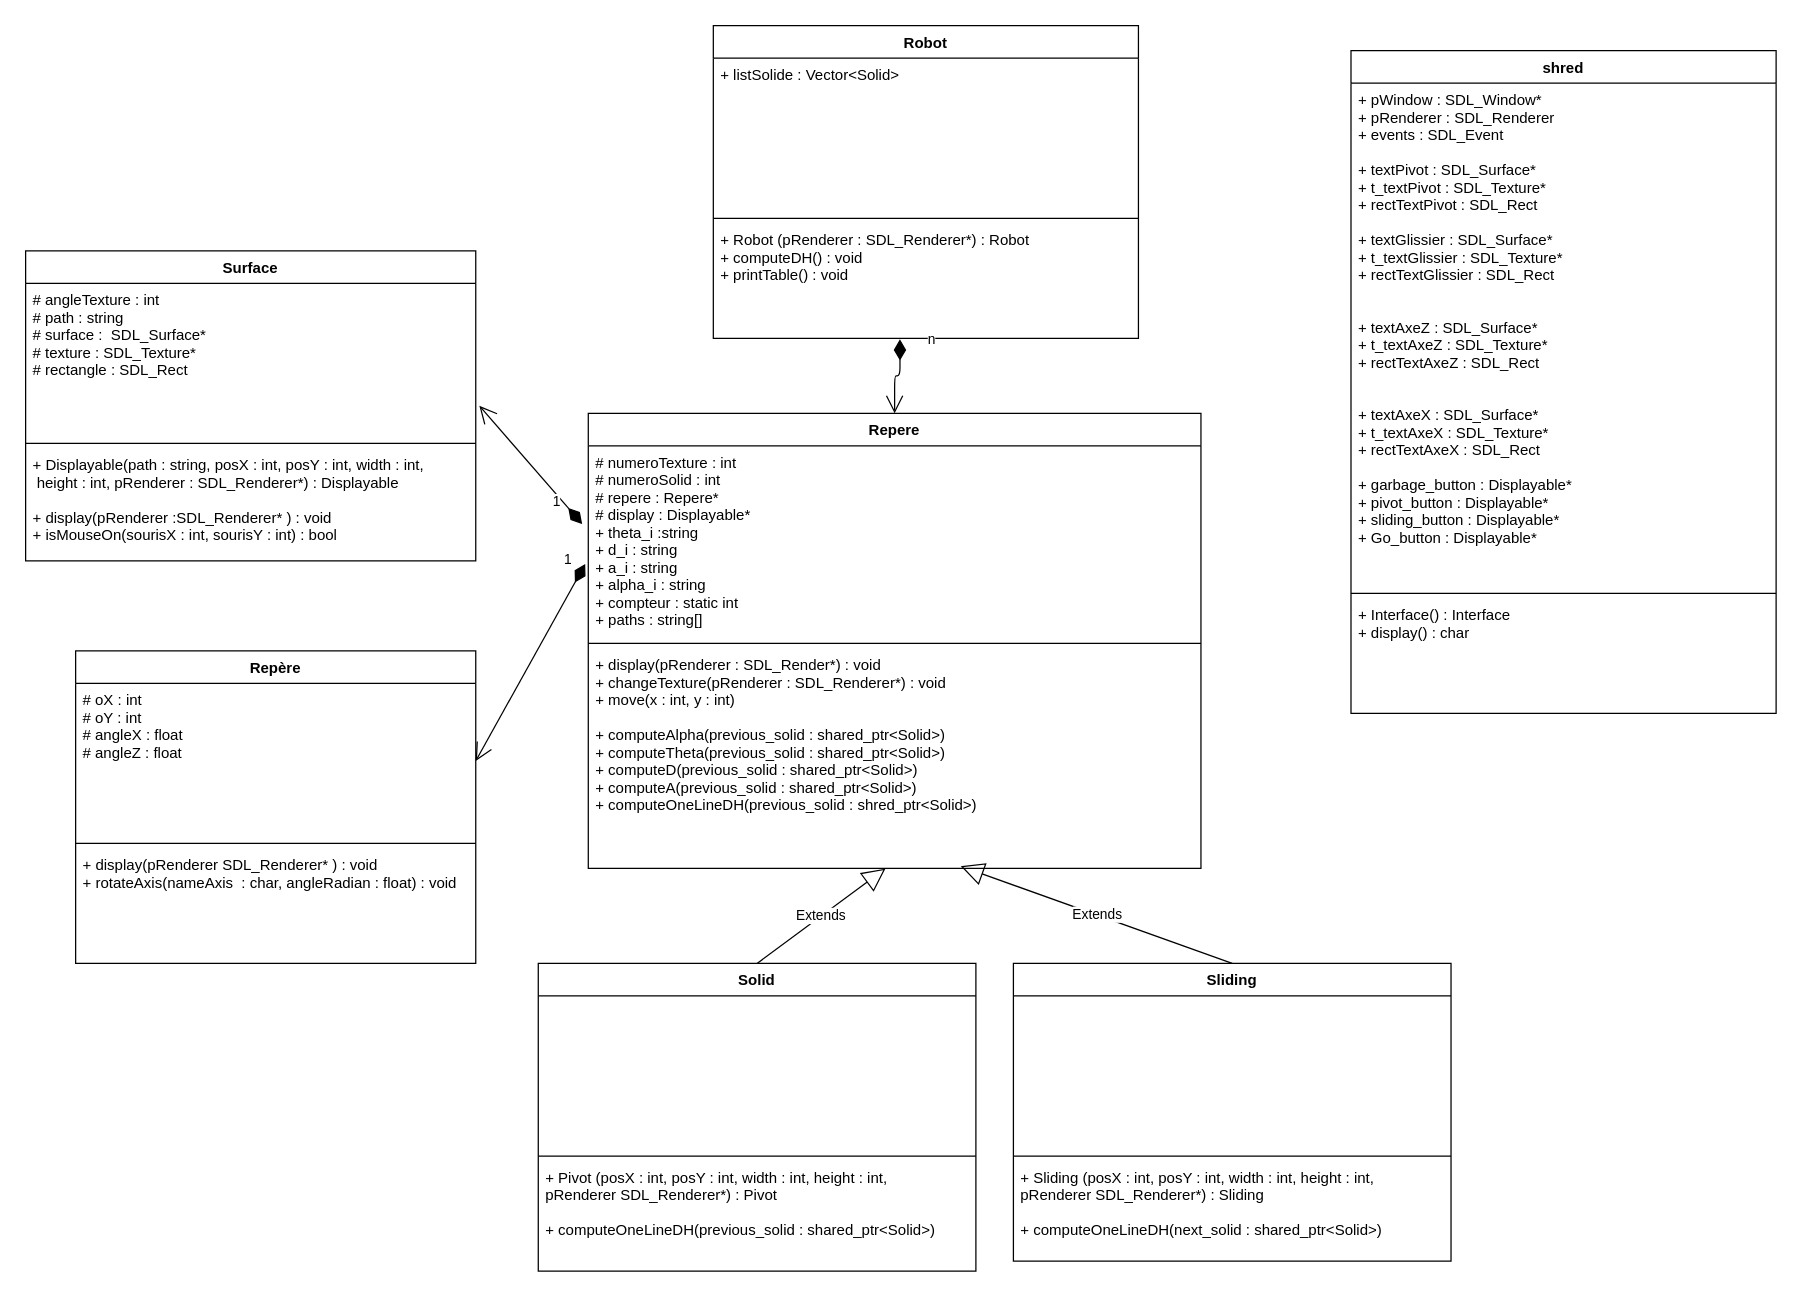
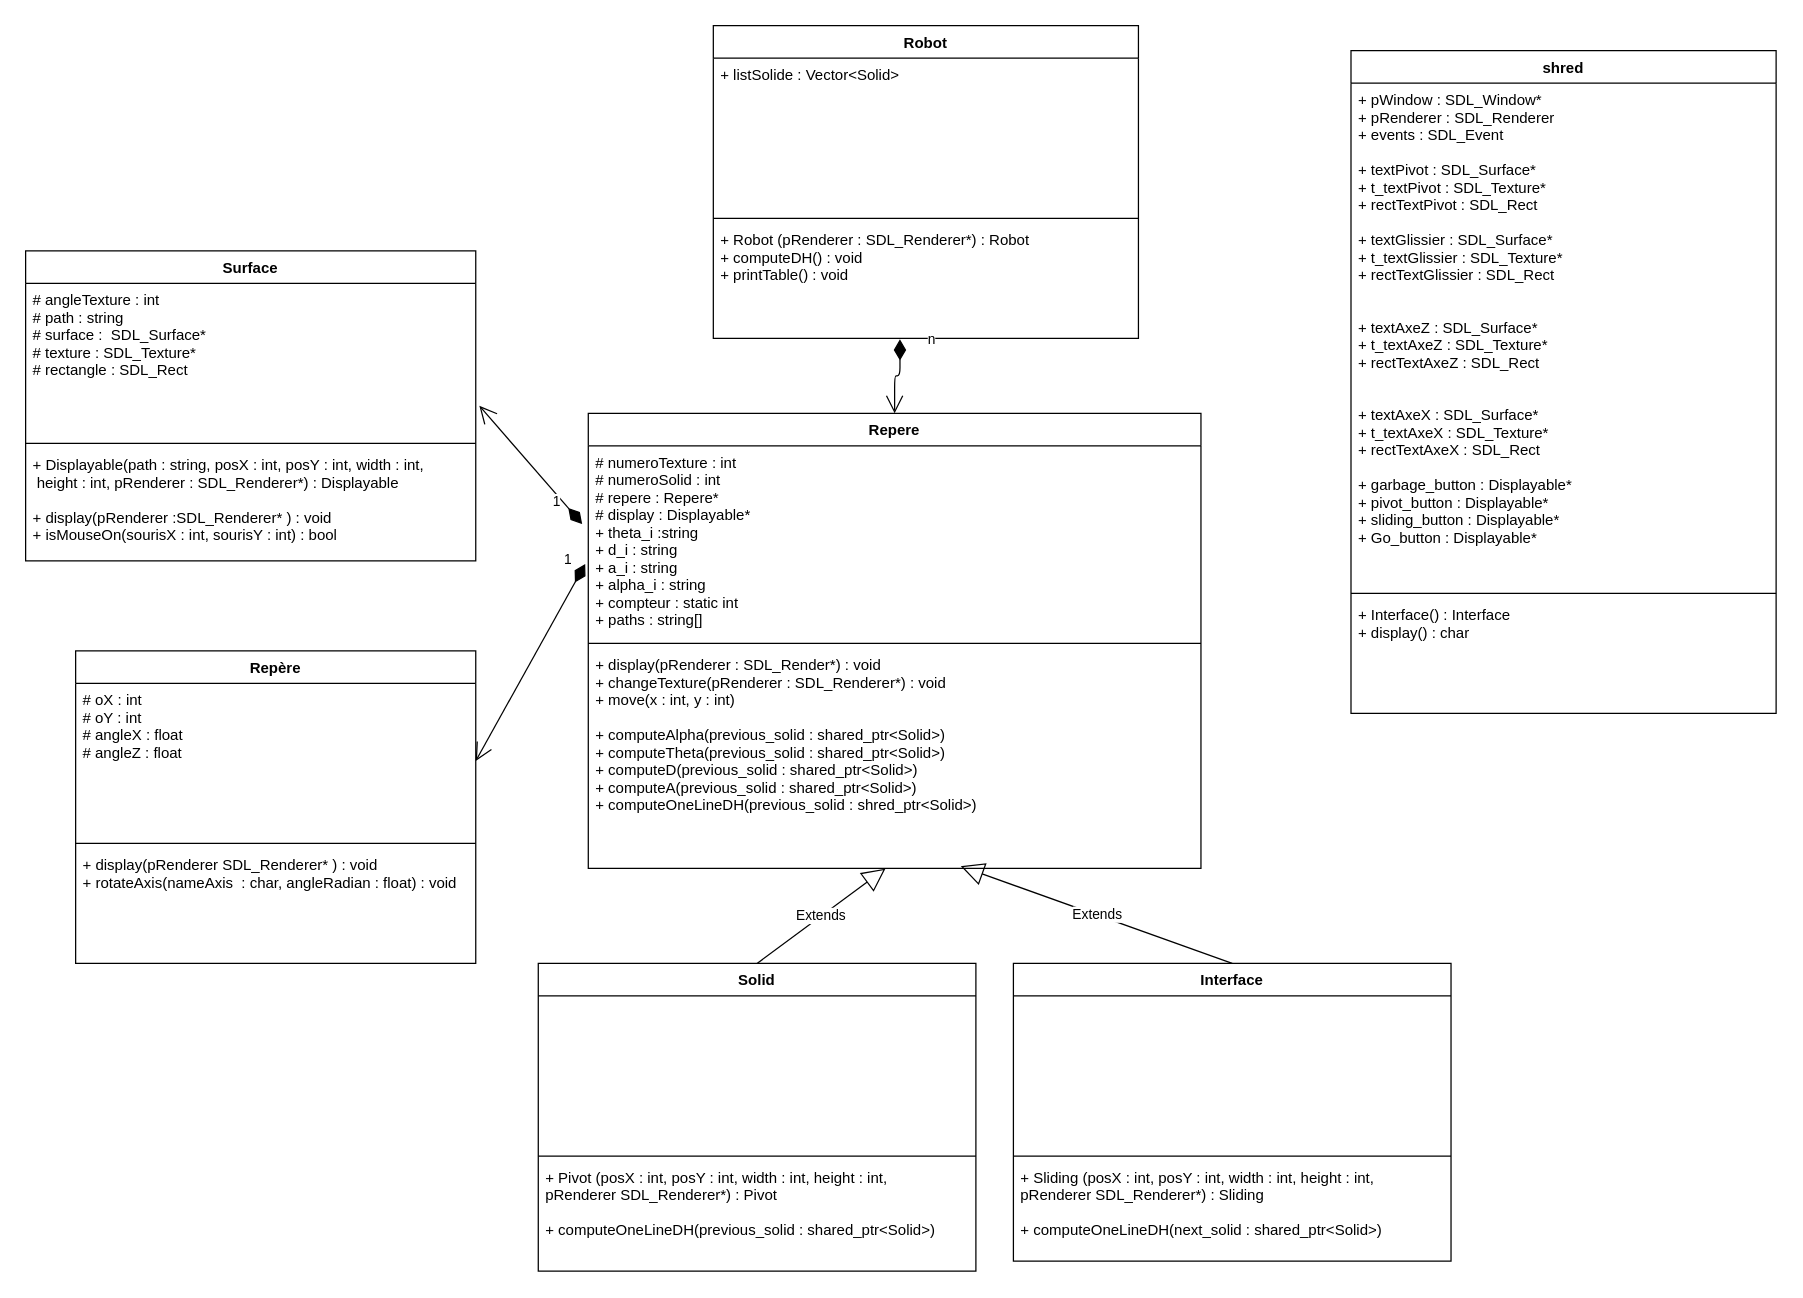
node "Sliding": label "Sliding" -> "Interface"
